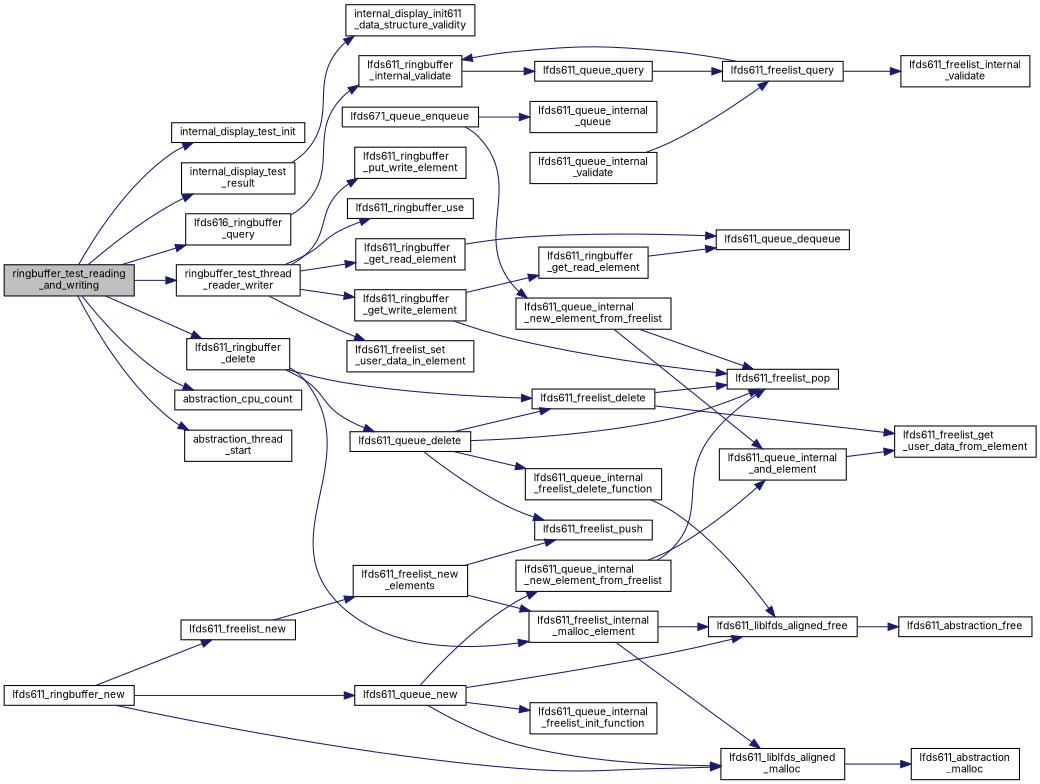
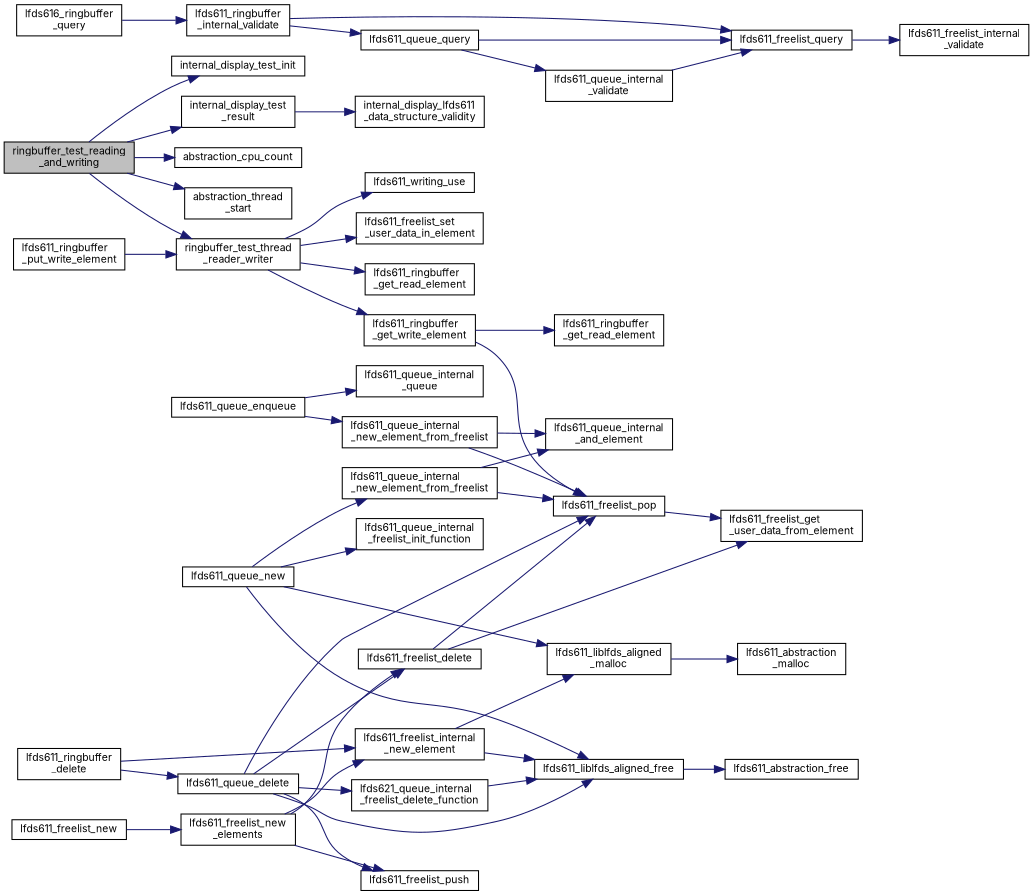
node "internal_display_init611 _data_structure_validity": label "internal_display_init611 _data_structure_validity" -> "internal_display_lfds611 _data_structure_validity"
edge "lfds611_freelist_query" -> "lfds611_ringbuffer _internal_validate": reversed
edge "lfds611_queue_query" -> "lfds611_queue_internal _validate": added
node "lfds671_queue_enqueue": label "lfds671_queue_enqueue" -> "lfds611_queue_enqueue"
node "lfds611_ringbuffer_use": label "lfds611_ringbuffer_use" -> "lfds611_writing_use"
edge "ringbuffer_test_thread _reader_writer" -> "lfds611_ringbuffer _put_write_element": reversed
node "lfds611_queue_dequeue": removed
edge "ringbuffer_test_reading _and_writing" -> "lfds616_ringbuffer _query": removed
edge "ringbuffer_test_reading _and_writing" -> "lfds611_ringbuffer _delete": removed
edge "lfds611_ringbuffer _delete" -> "lfds611_freelist_delete": now "lfds611_freelist_new _elements" -> "lfds611_freelist_delete"
edge "lfds611_queue_internal _and_element" -> "lfds611_freelist_get _user_data_from_element": now "lfds611_freelist_pop" -> "lfds611_freelist_get _user_data_from_element"
node "lfds611_queue_internal _freelist_delete_function": label "lfds611_queue_internal _freelist_delete_function" -> "lfds621_queue_internal _freelist_delete_function"
node "lfds611_freelist_internal _malloc_element": label "lfds611_freelist_internal _malloc_element" -> "lfds611_freelist_internal _new_element"
node "lfds611_ringbuffer_new": removed
edge "lfds611_queue_delete" -> "lfds611_liblfds_aligned_free": added
